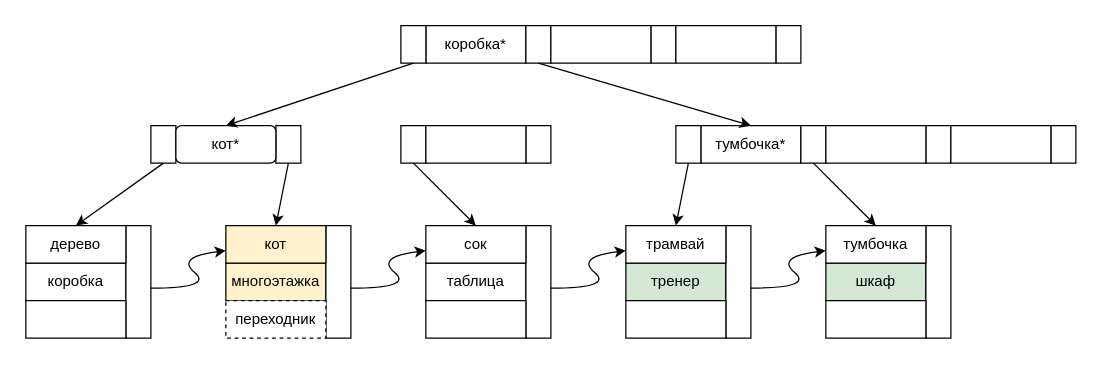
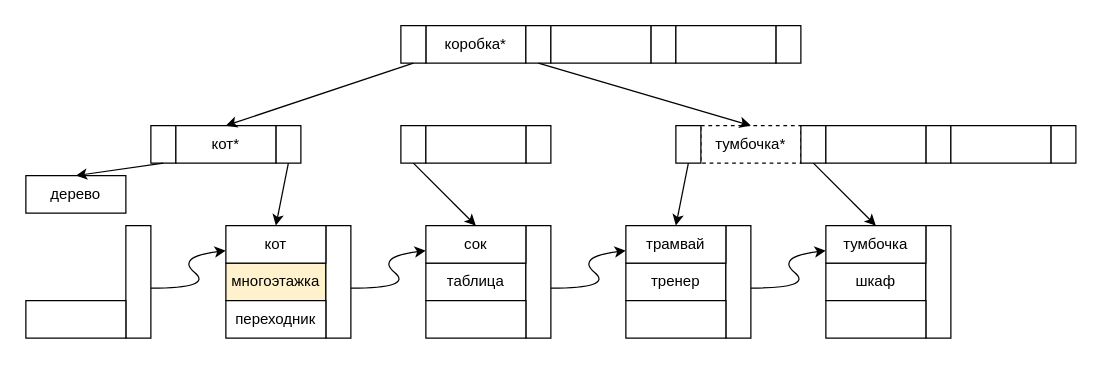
node "кот*": shape rounded rectangle -> rectangle
node "тумбочка*": style solid -> dashed
node "дерево": moved (76, 244) -> (76, 194)
node "кот": fillcolor #fff2cc -> #ffffff
node "коробка": removed
node "тренер": fillcolor #d5e8d4 -> #ffffff
node "шкаф": fillcolor #d5e8d4 -> #ffffff
node "переходник": style dashed -> solid
